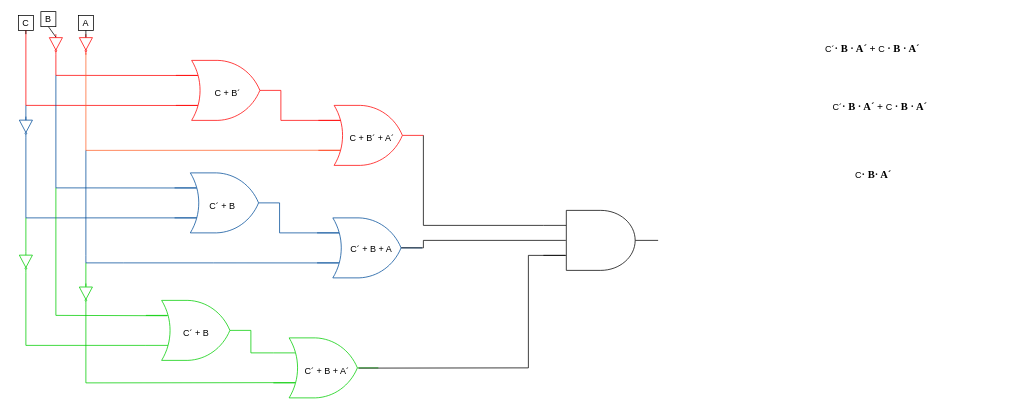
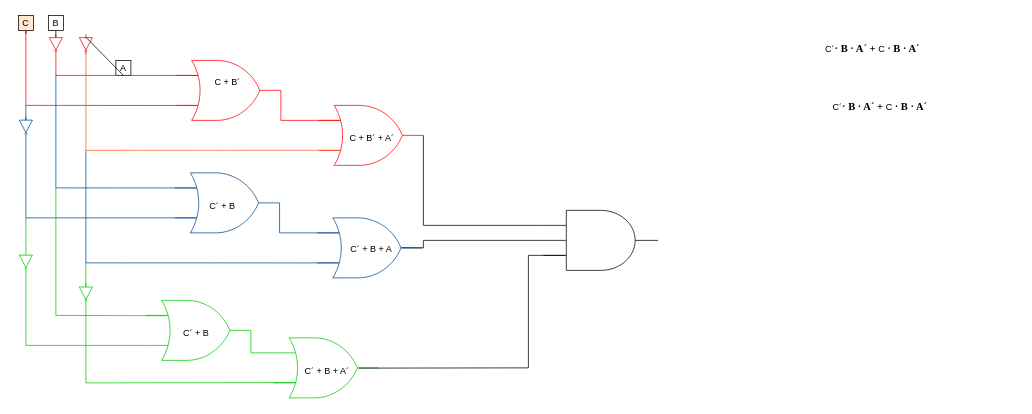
node "B": moved (48, 19) -> (56, 23)
node "C": fillcolor #ffffff -> #ffe6cc
node "A": moved (86, 23) -> (123, 68)
node "C + B´": moved (232, 98) -> (232, 87)
node "C· B· A´": removed
